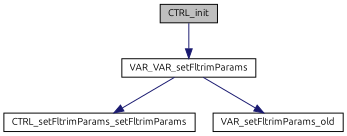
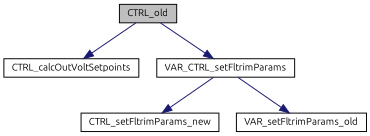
node "CTRL_init": label "CTRL_init" -> "CTRL_old"
node "CTRL_calcOutVoltSetpoints": added
node "VAR_VAR_setFltrimParams": label "VAR_VAR_setFltrimParams" -> "VAR_CTRL_setFltrimParams"
node "CTRL_setFltrimParams_setFltrimParams": label "CTRL_setFltrimParams_setFltrimParams" -> "CTRL_setFltrimParams_new"
